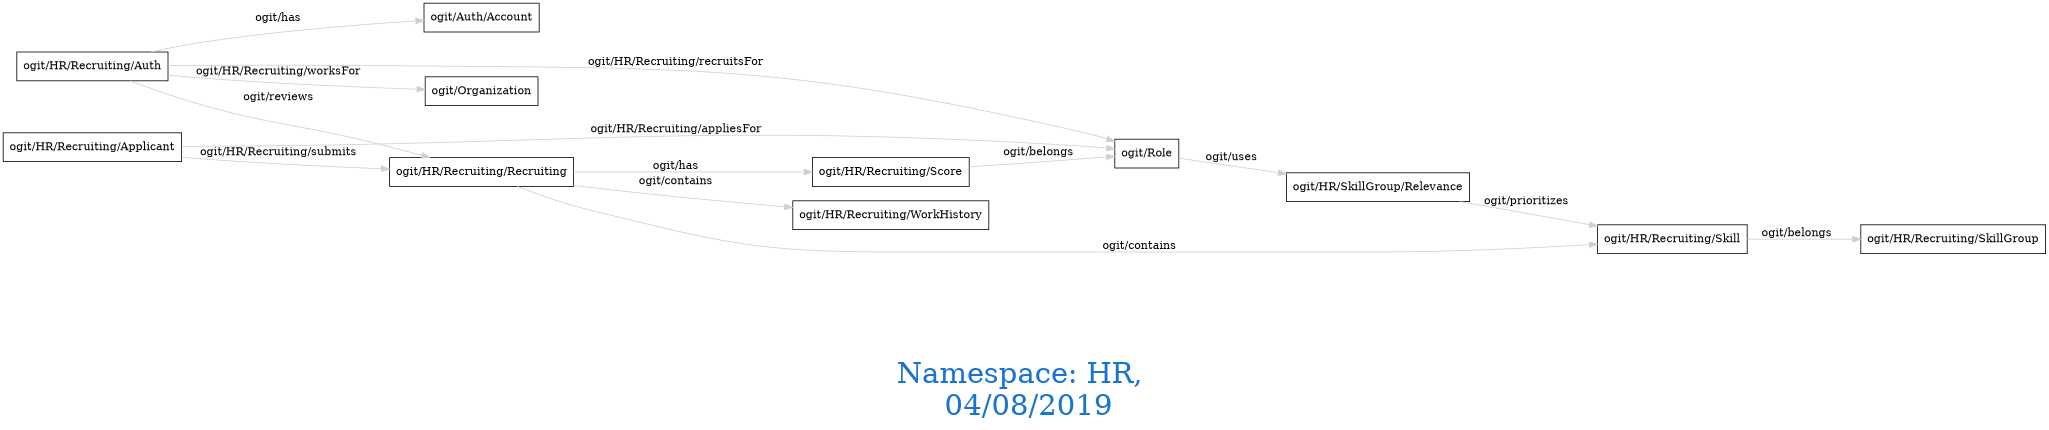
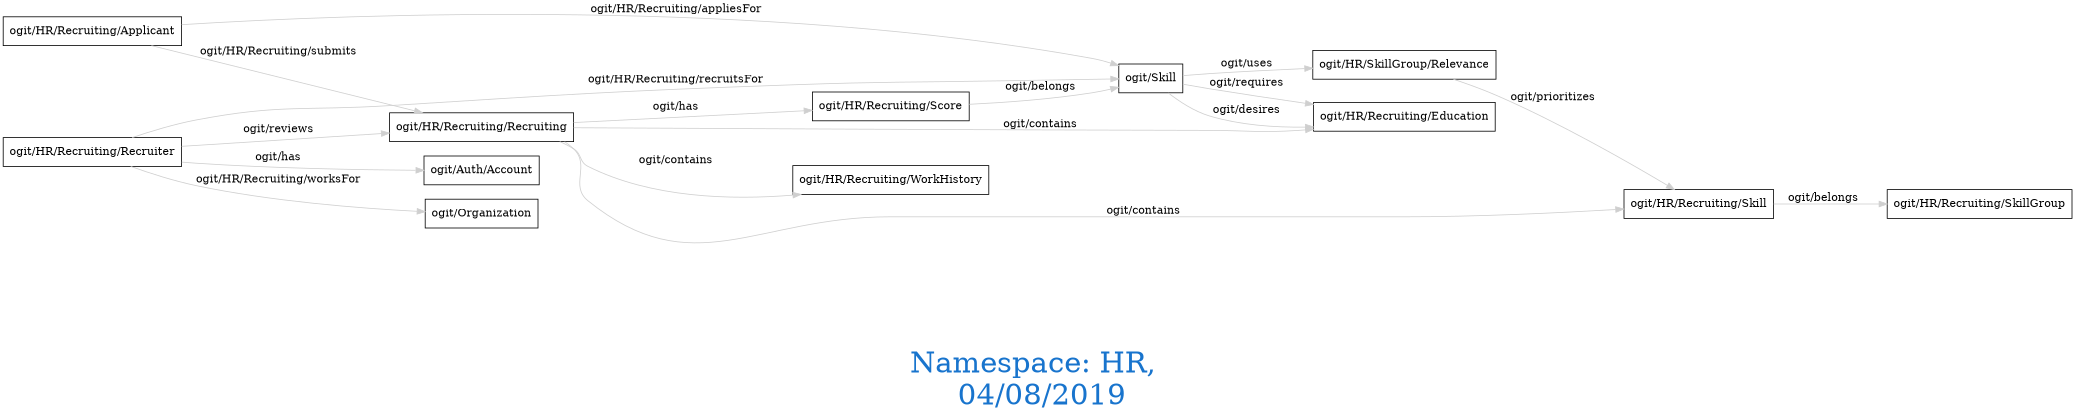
node "ogit/HR/Recruiting/Auth": label "ogit/HR/Recruiting/Auth" -> "ogit/HR/Recruiting/Recruiter"
node "ogit/HR/Recruiting/Education": added
node "ogit/Role": label "ogit/Role" -> "ogit/Skill"
